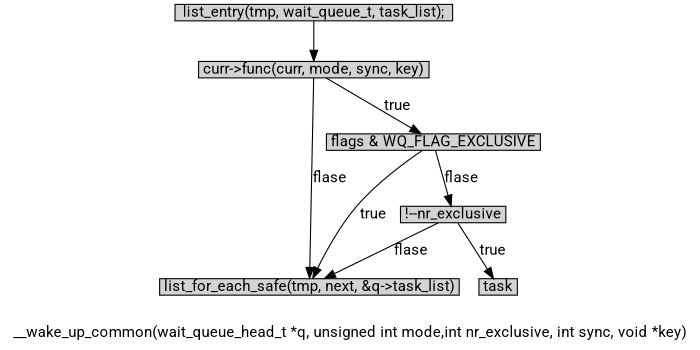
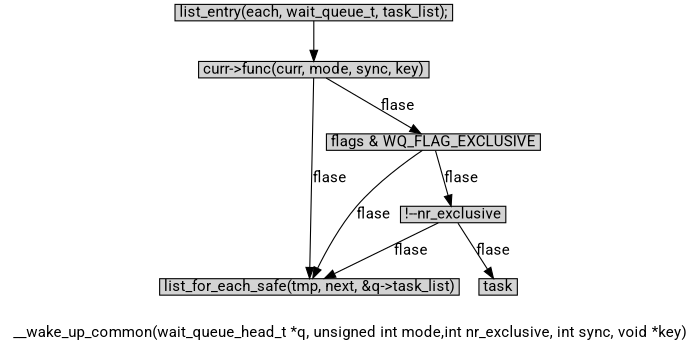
node "list_entry(tmp, wait_queue_t, task_list);": label "list_entry(tmp, wait_queue_t, task_list);" -> "list_entry(each, wait_queue_t, task_list);"
edge "curr->func(curr, mode, sync, key)" -> "flags & WQ_FLAG_EXCLUSIVE": label "true" -> "flase"
edge "flags & WQ_FLAG_EXCLUSIVE" -> "list_for_each_safe(tmp, next, &q->task_list)": label "true" -> "flase"
edge "!--nr_exclusive" -> "task": label "true" -> "flase"
